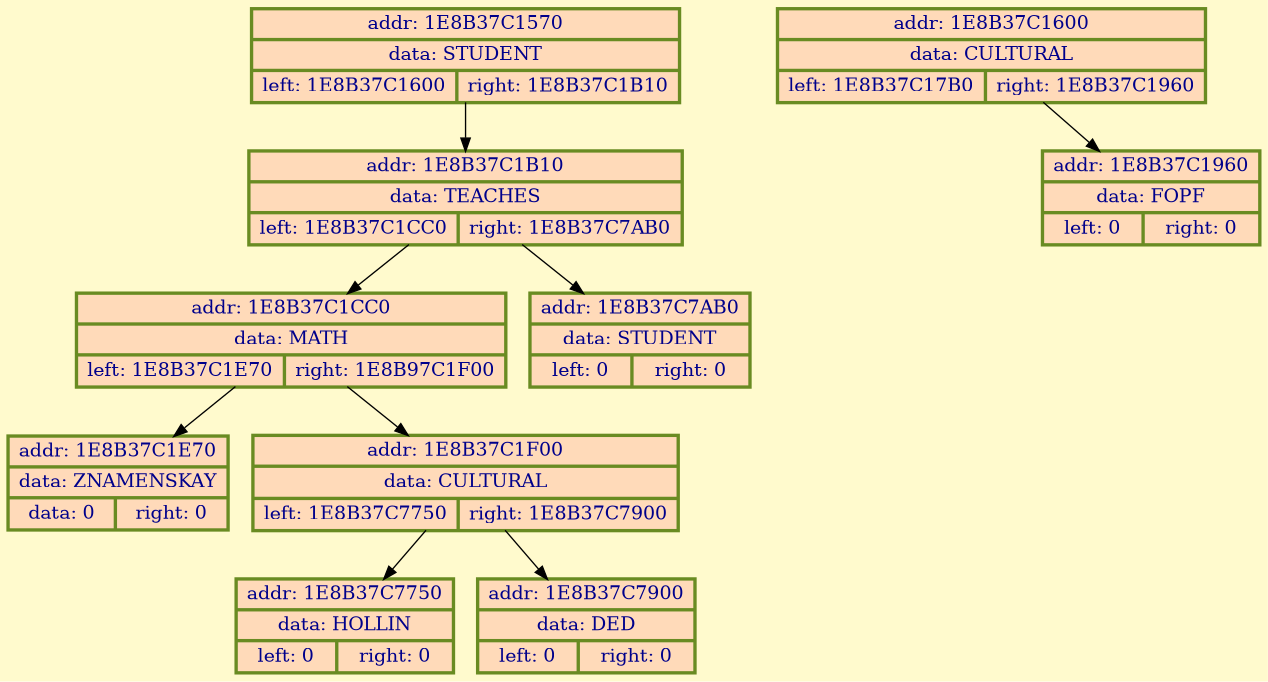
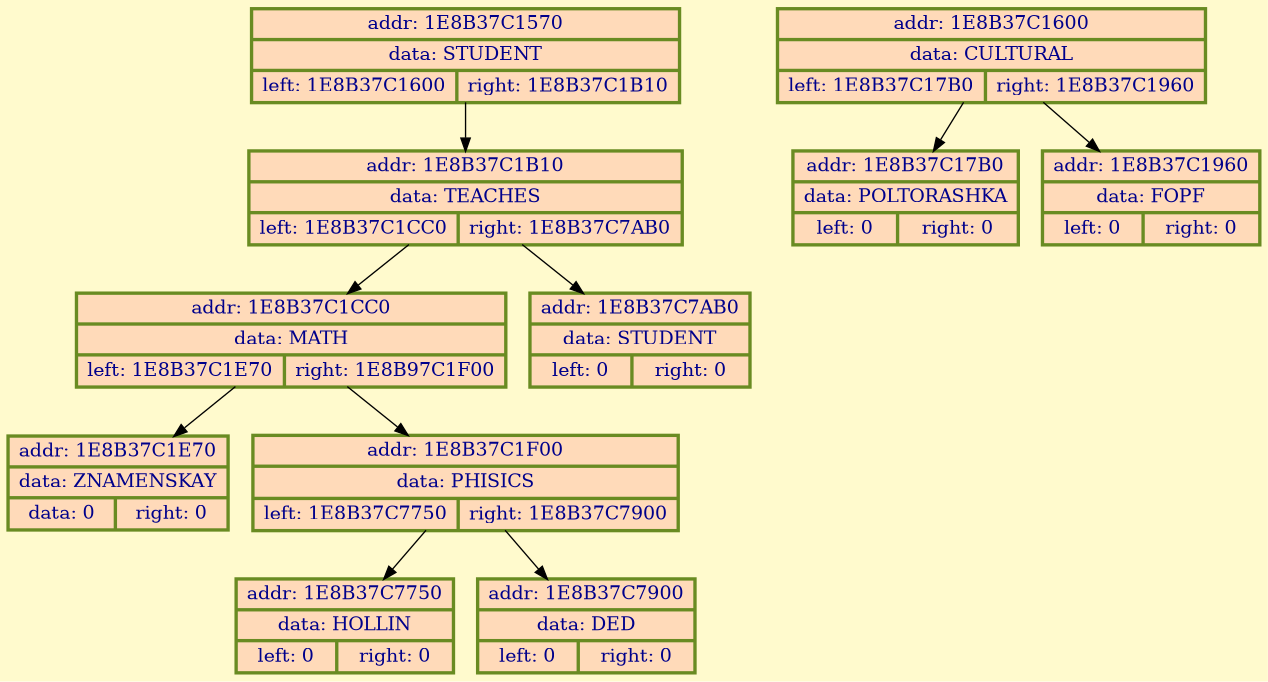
node "addr: 1E8B37C17B0": added
node "addr: 1E8B37C1F00": text "data: CULTURAL" -> "data: PHISICS"
